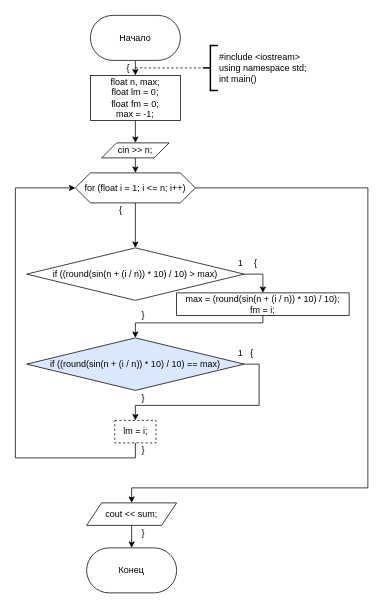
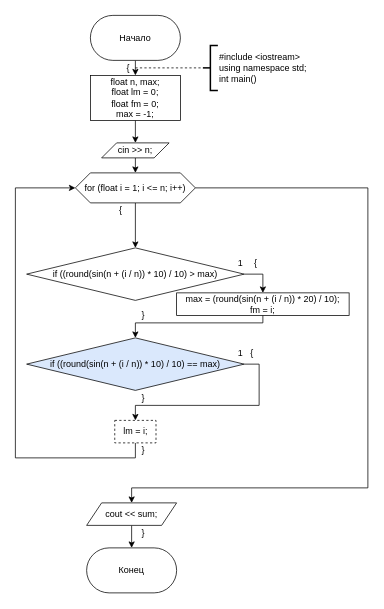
node "max = (round(sin(n + (i / n)) * 10) / 10); fm = i;": label "max = (round(sin(n + (i / n)) * 10) / 10); fm = i;" -> "max = (round(sin(n + (i / n)) * 20) / 10); fm = i;"
